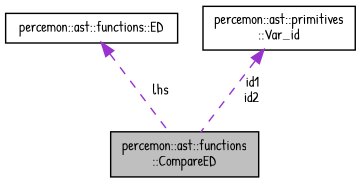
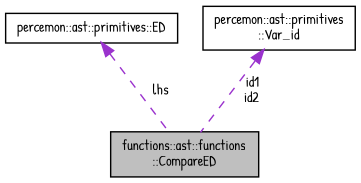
node "percemon::ast::functions::ED": label "percemon::ast::functions::ED" -> "percemon::ast::primitives::ED"
node "percemon::ast::functions ::CompareED": label "percemon::ast::functions ::CompareED" -> "functions::ast::functions ::CompareED"
